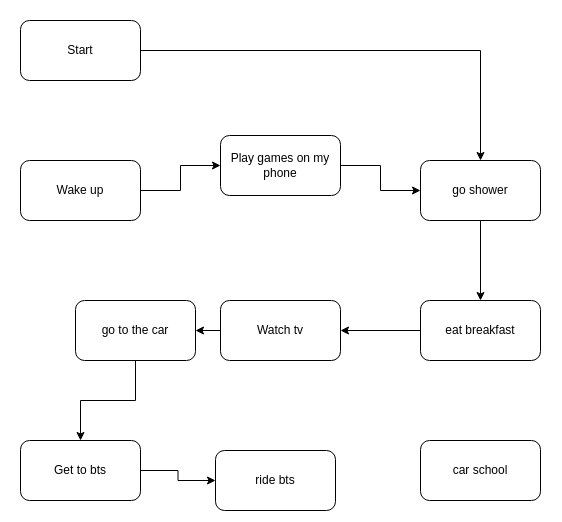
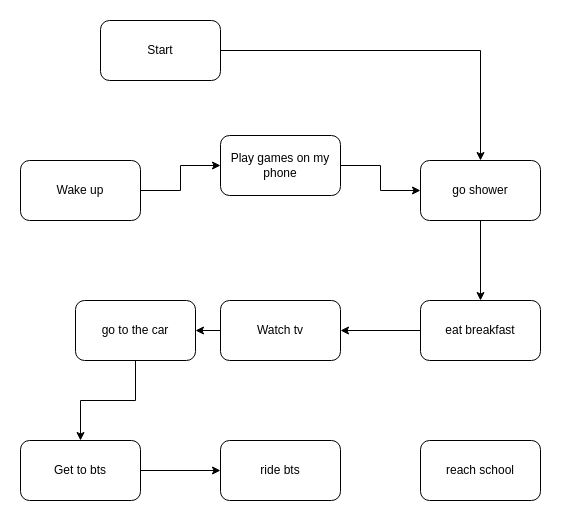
node "Start": moved (81, 51) -> (161, 51)
node "car school": label "car school" -> "reach school"
node "ride bts": moved (276, 481) -> (281, 471)
